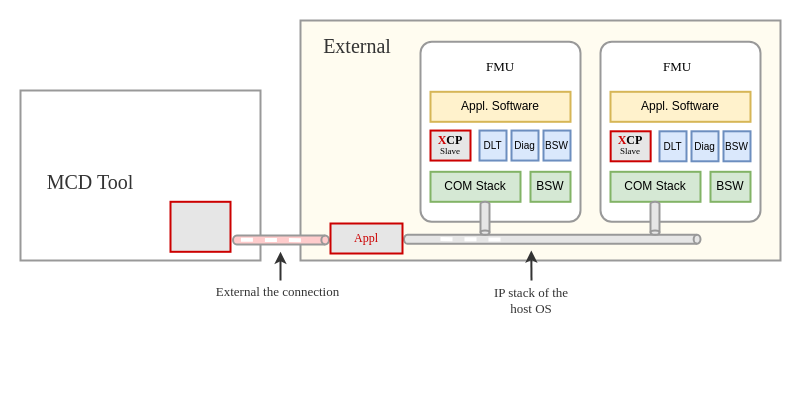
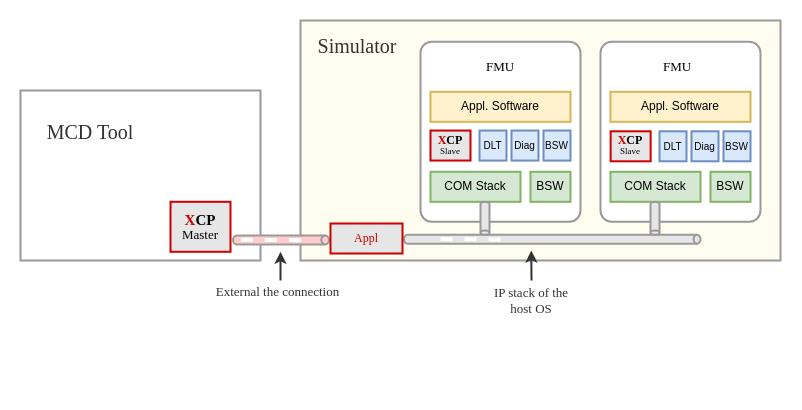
node "External": label "External" -> "Simulator"
node "MCD Tool": moved (91, 182) -> (91, 132)
node "XCP Master": added
